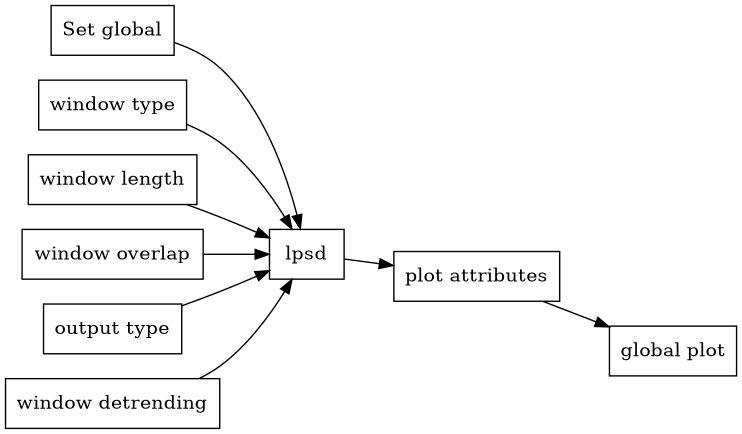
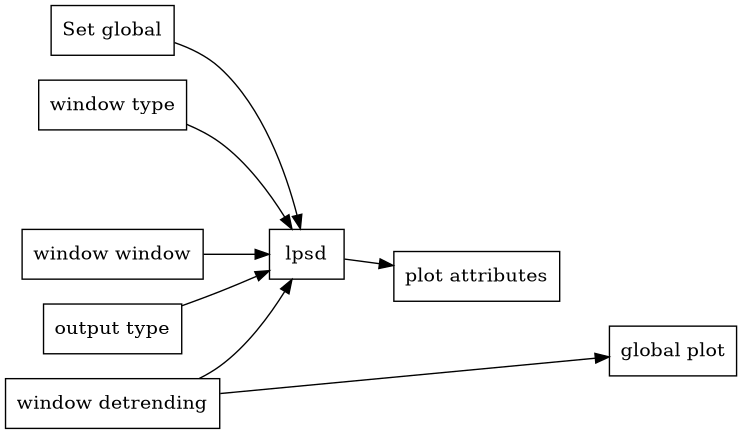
node "window length": removed
node "window overlap": label "window overlap" -> "window window"
edge "plot attributes" -> "global plot": now "window detrending" -> "global plot"
